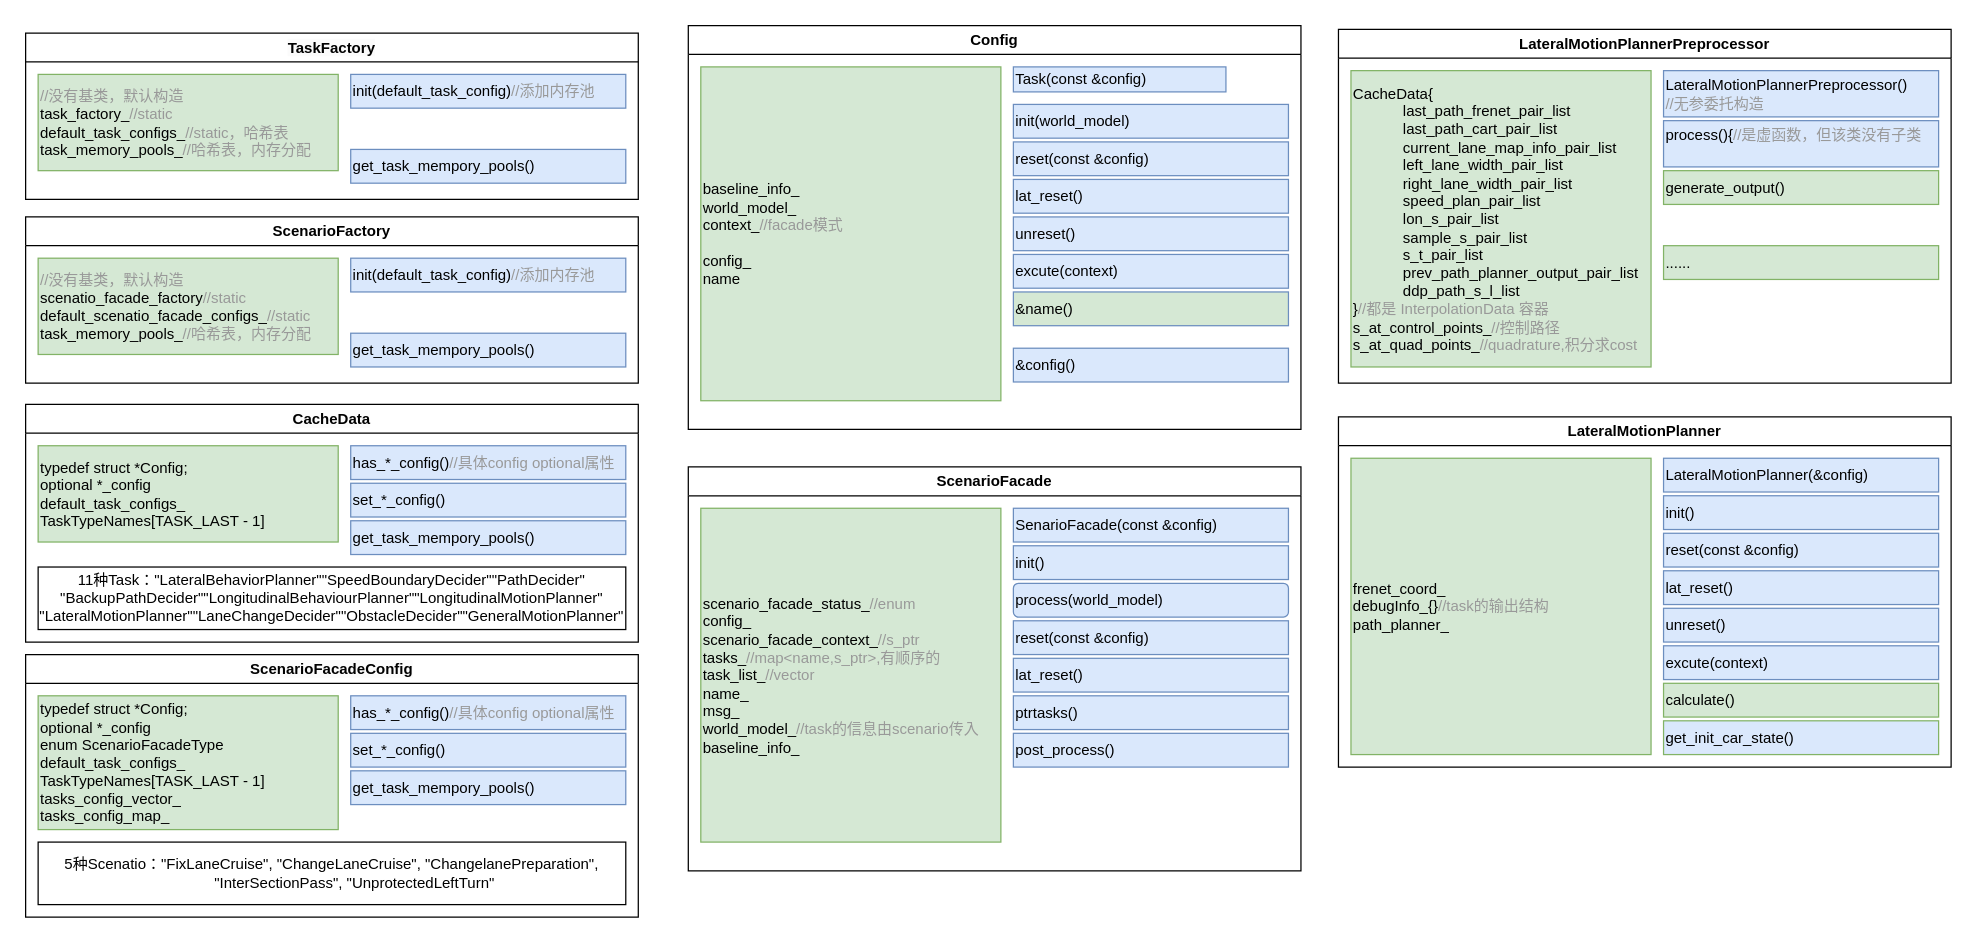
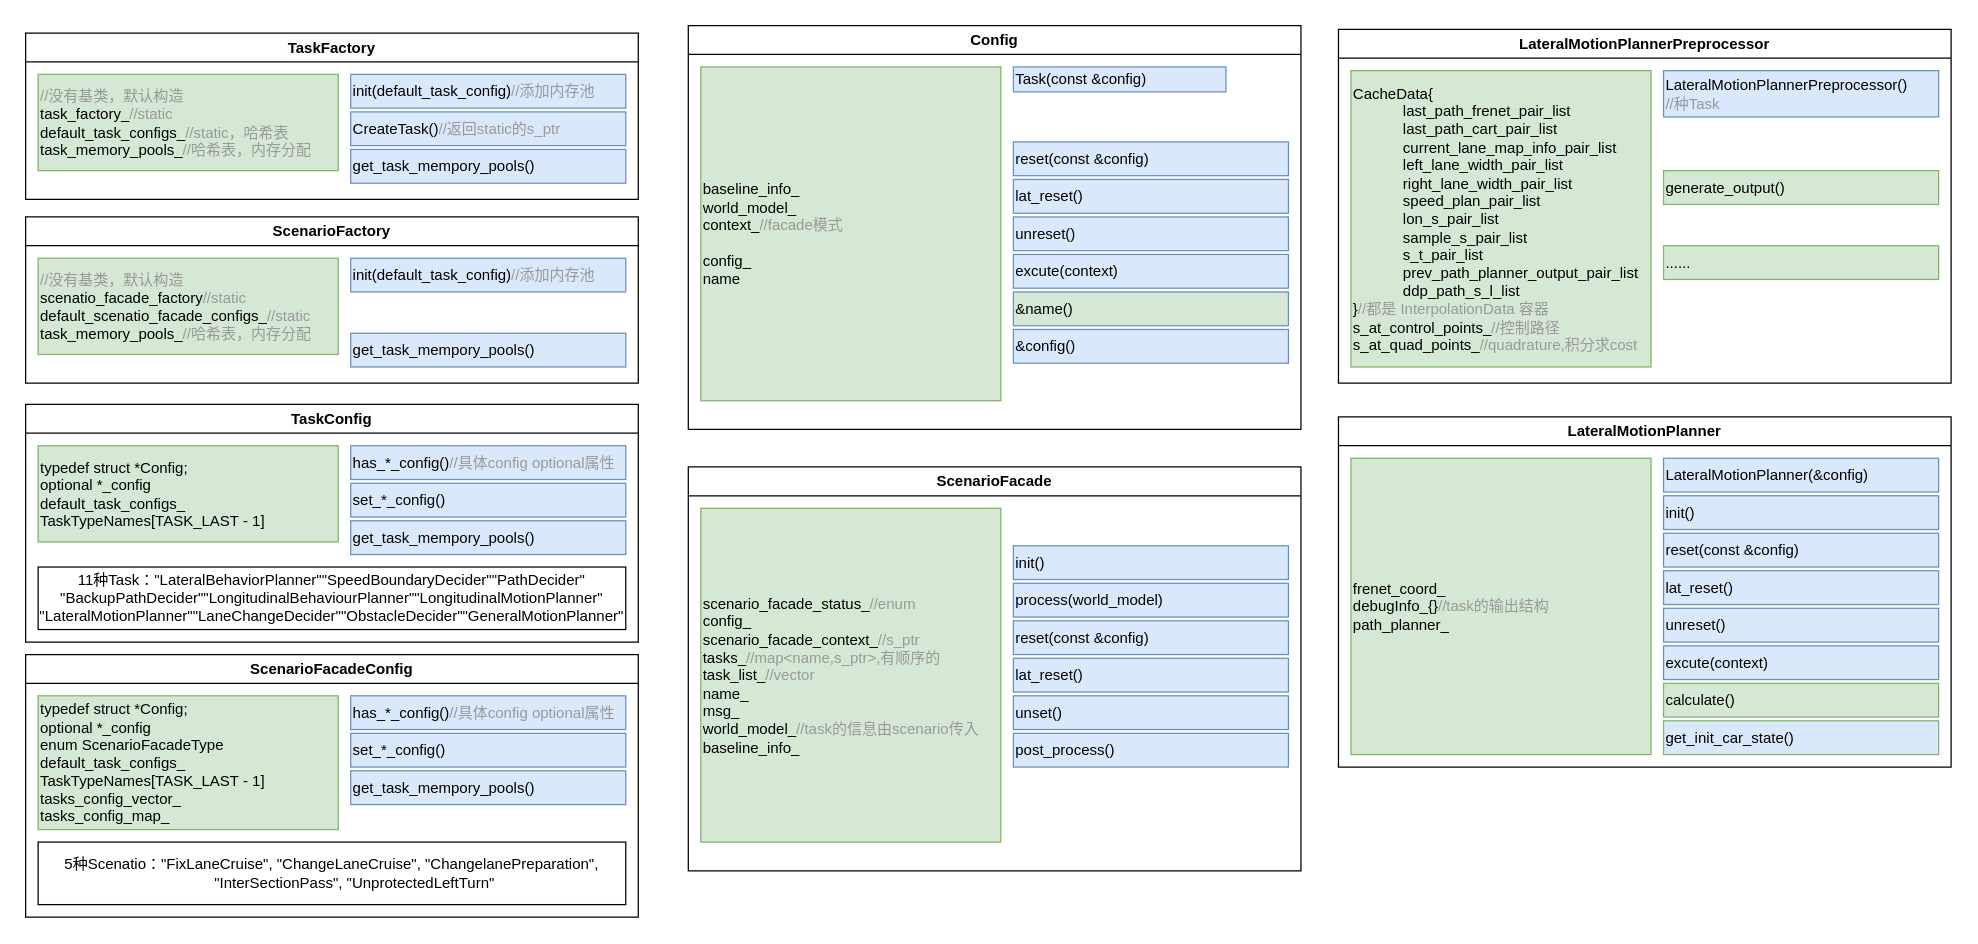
node "LateralMotionPlannerPreprocessor() //无参委托构造": label "LateralMotionPlannerPreprocessor() //无参委托构造" -> "LateralMotionPlannerPreprocessor() //种Task"
node "init(world_model)": removed
node "CreateTask()//返回static的s_ptr": added
node "process(){//是虚函数，但该类没有子类": removed
node "&config()": moved (1151, 365) -> (1151, 346)
node "CacheData": label "CacheData" -> "TaskConfig"
node "SenarioFacade(const &config)": removed
node "process(world_model)": shape rounded rectangle -> rectangle
node "ptrtasks()": label "ptrtasks()" -> "unset()"
